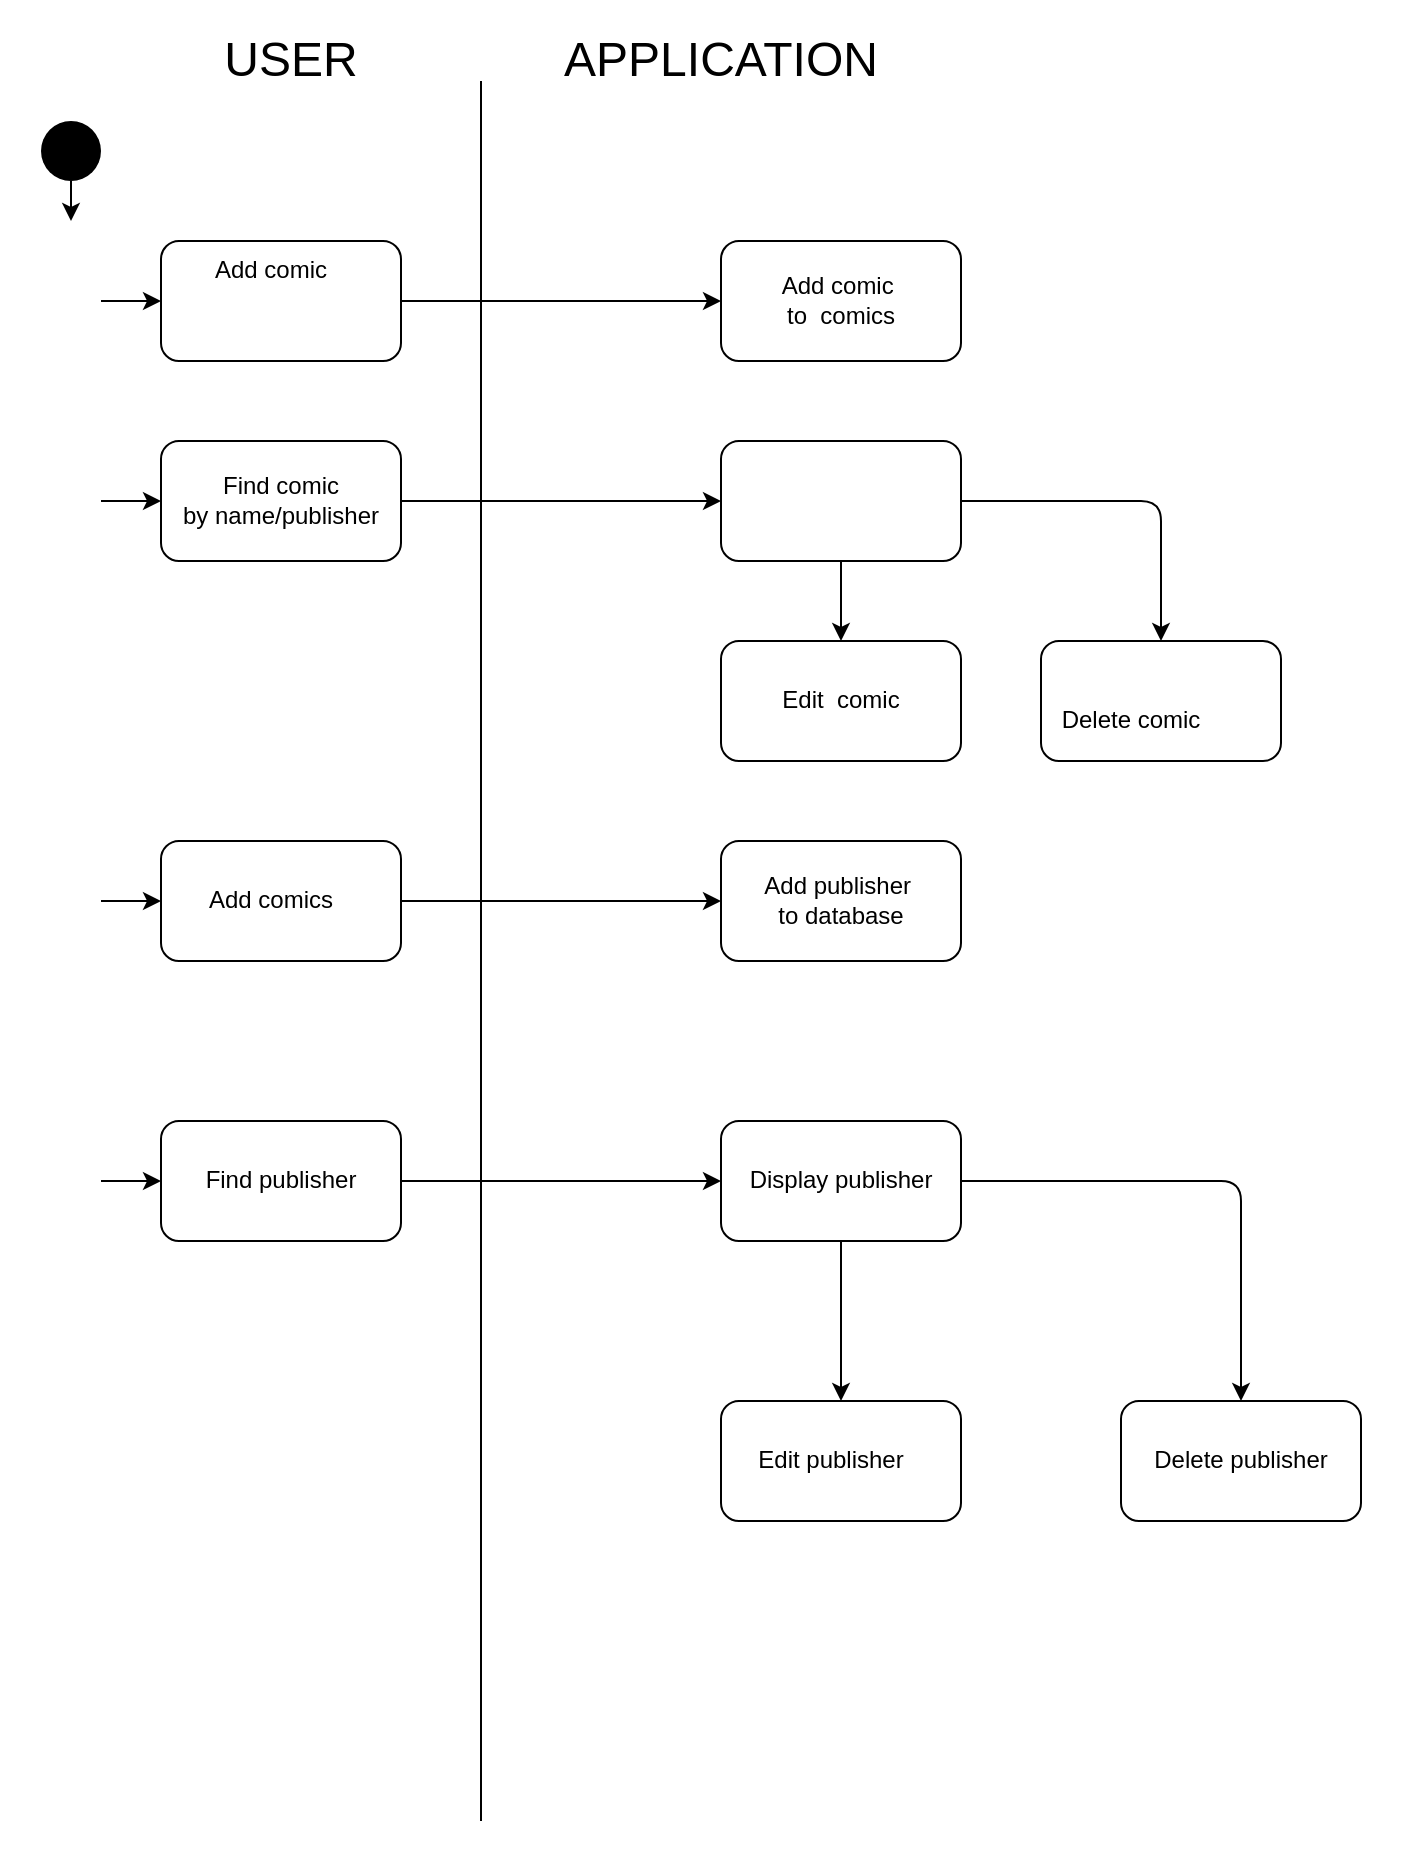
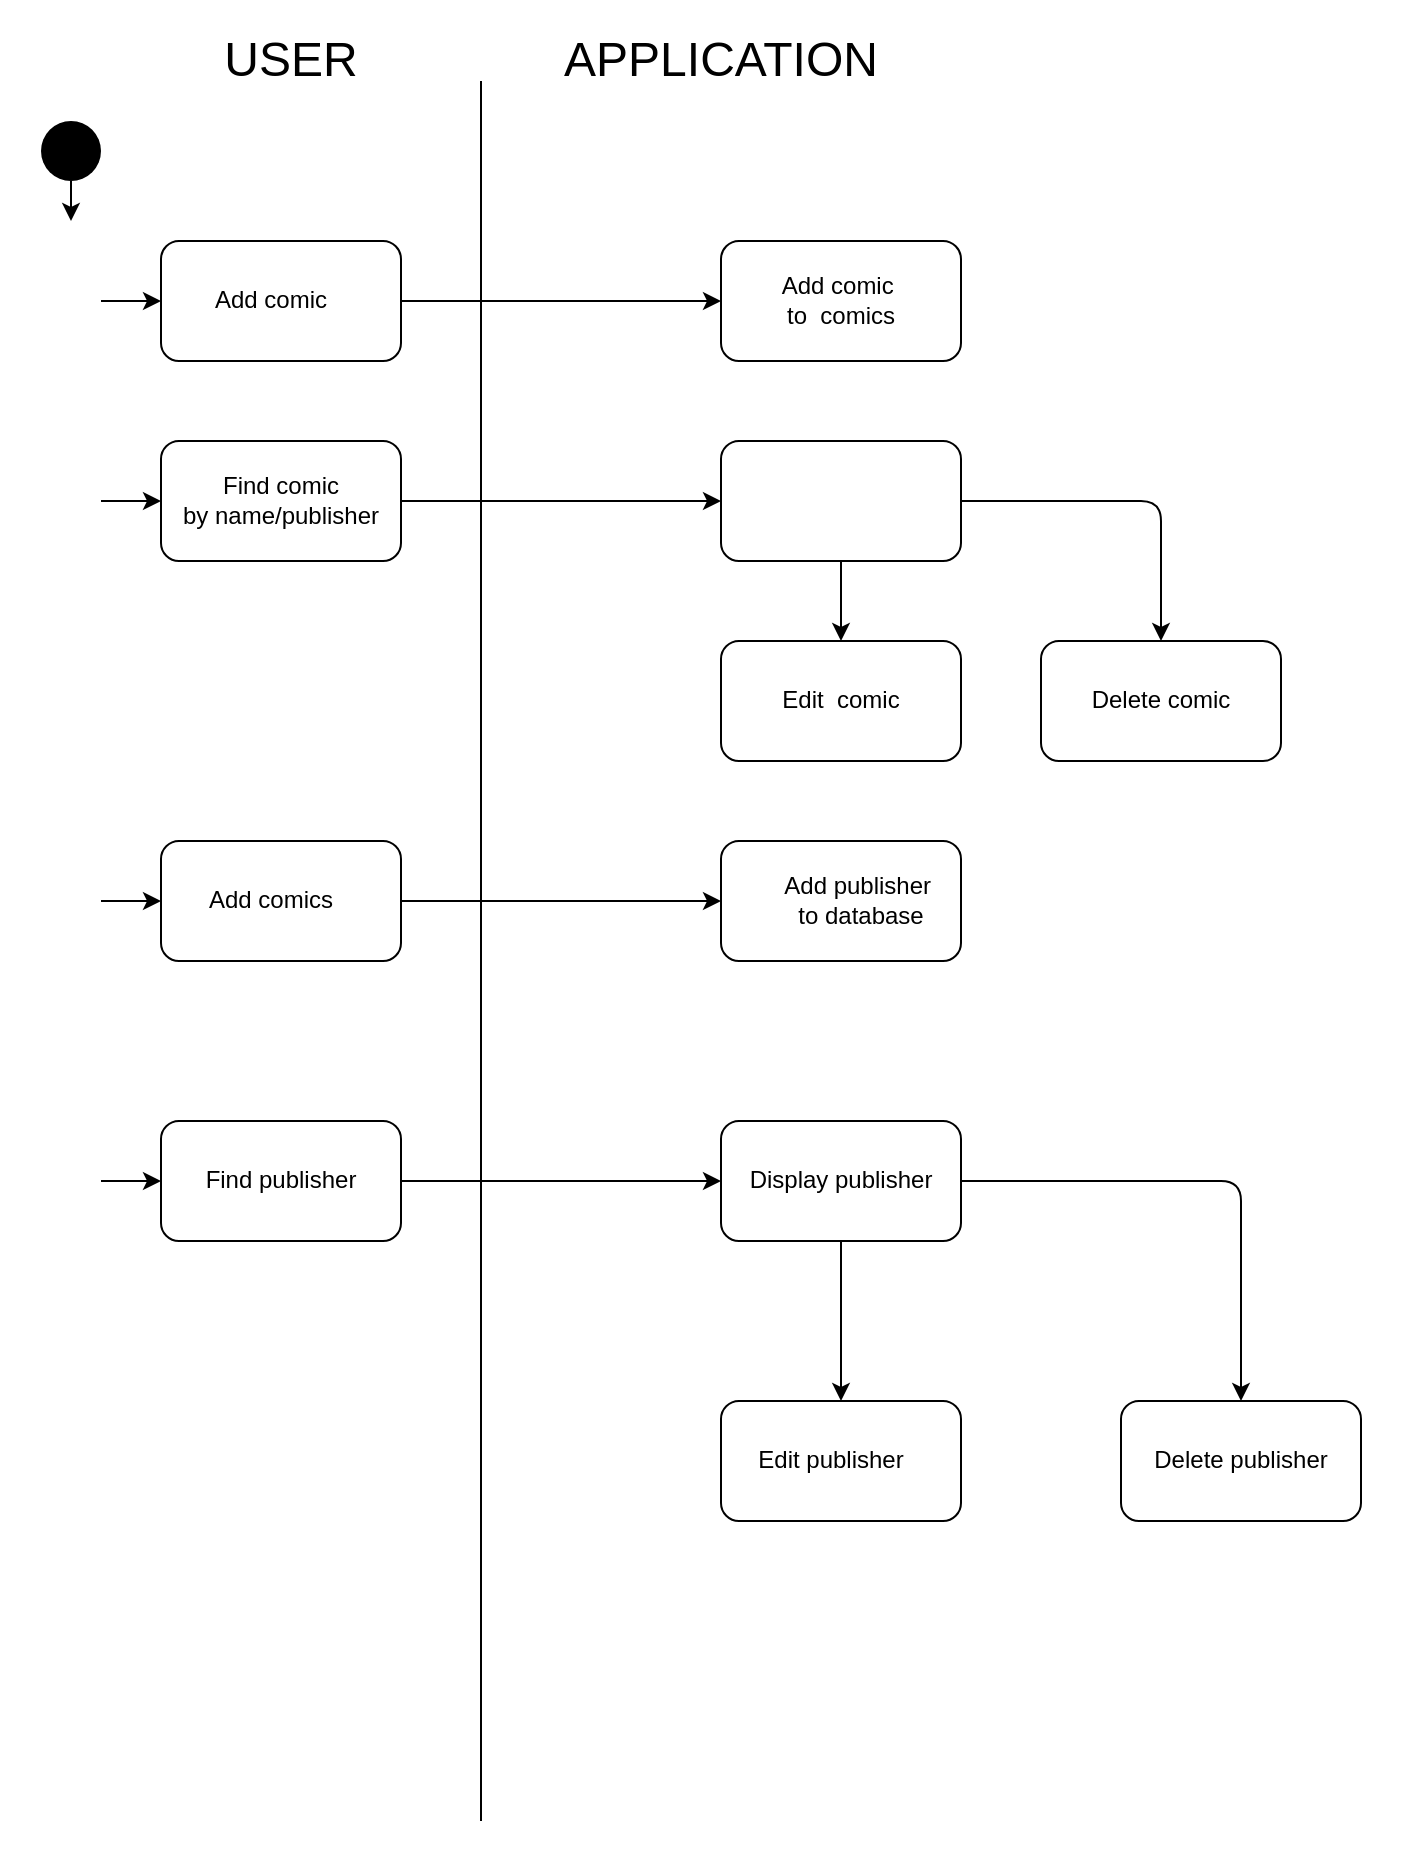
node "Add comic": moved (271, 271) -> (271, 301)
node "Delete comic": moved (1131, 721) -> (1161, 701)
node "Add publisher to database": moved (841, 901) -> (861, 901)
